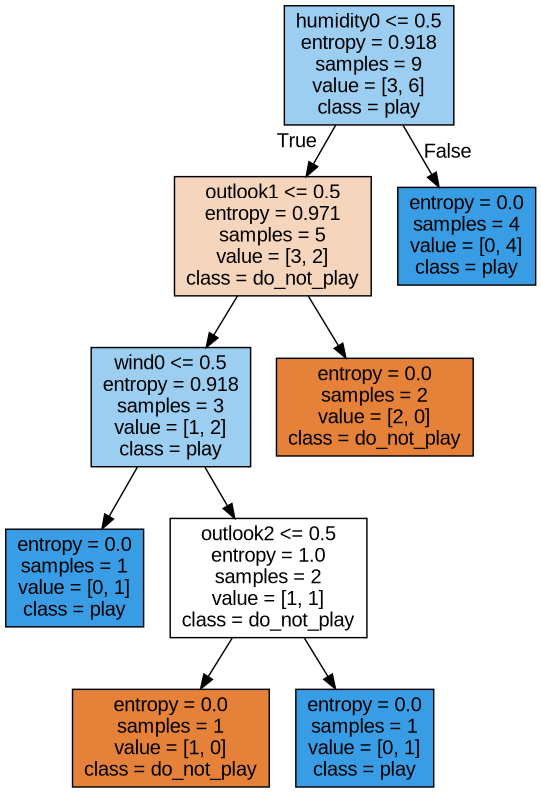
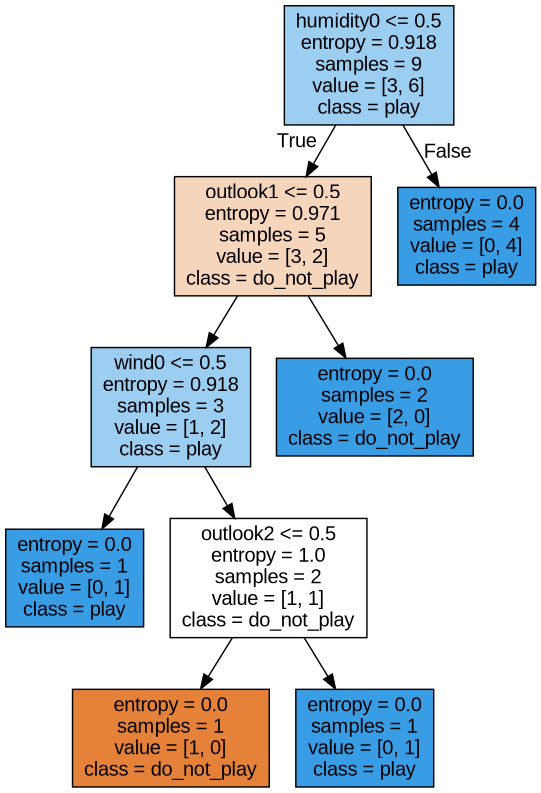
node "entropy = 0.0 samples = 2 value = [2, 0] class = do_not_play": fillcolor #e58139 -> #399de5
